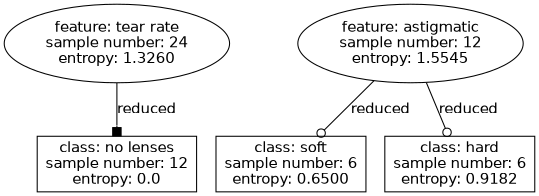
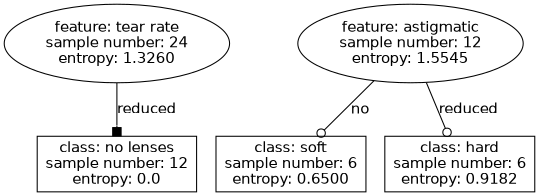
edge "feature: astigmatic sample number: 12 entropy: 1.5545" -> "class: soft sample number: 6 entropy: 0.6500": label "reduced" -> "no"
